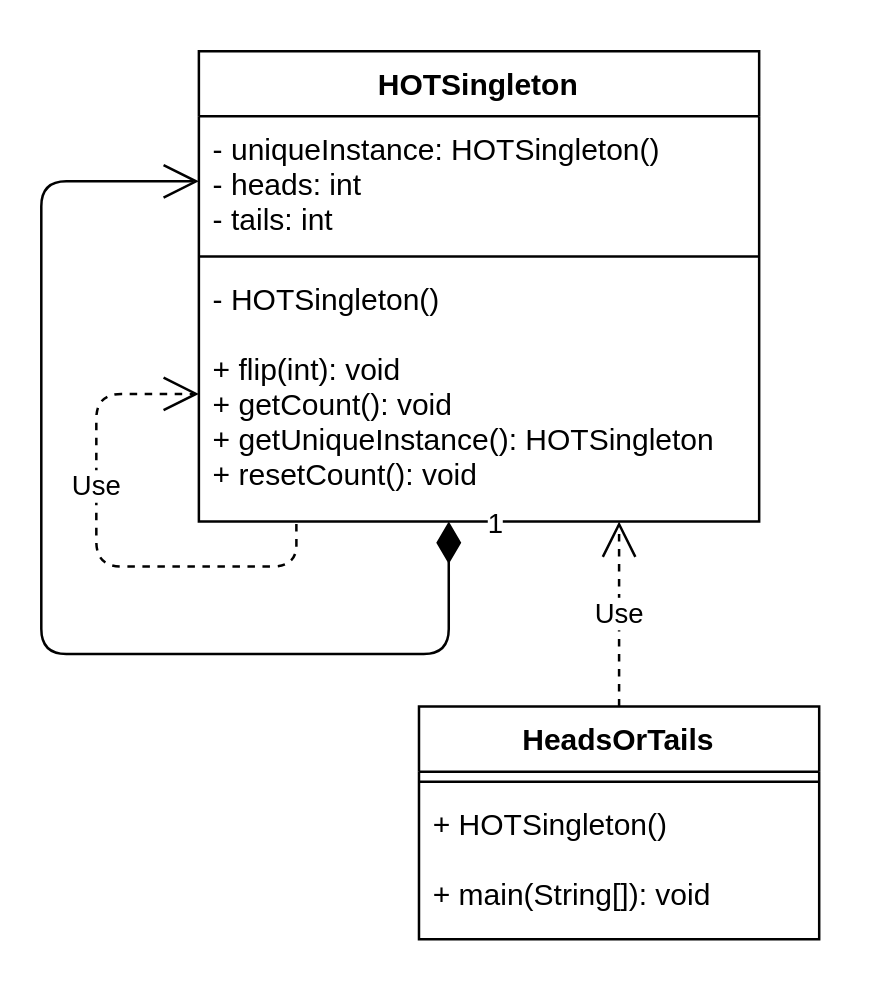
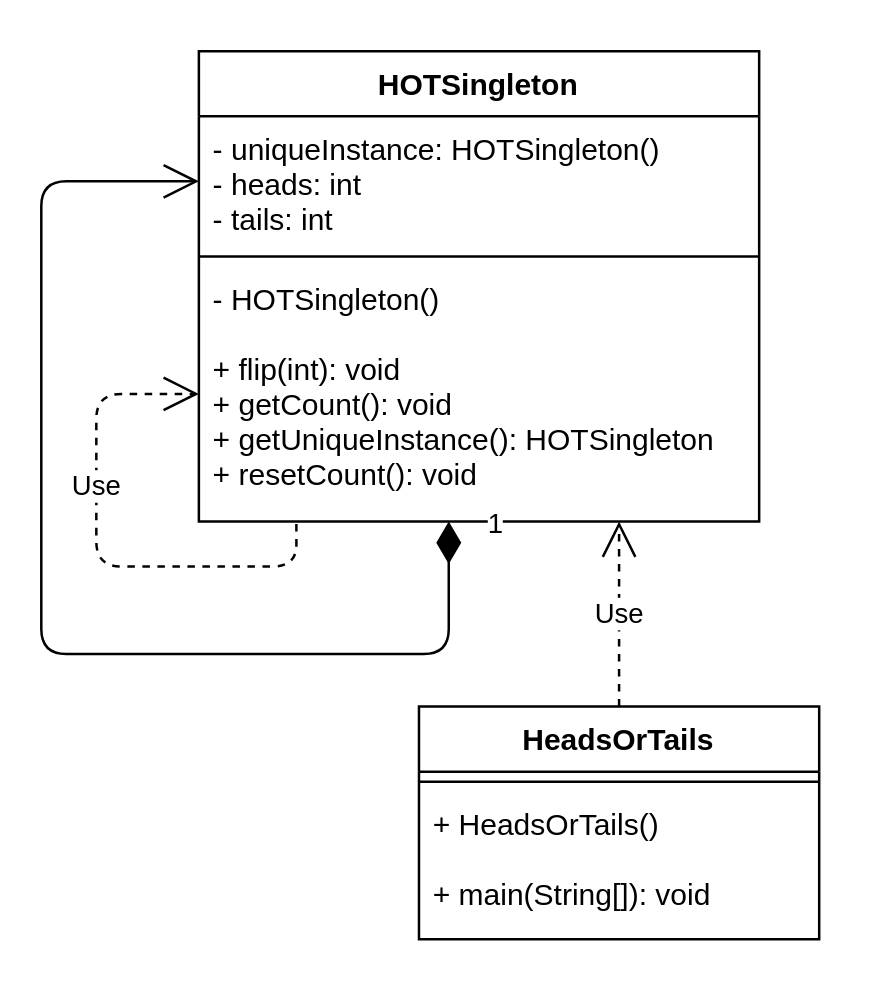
node "+ HOTSingleton() + main(String[]): void": label "+ HOTSingleton() + main(String[]): void" -> "+ HeadsOrTails() + main(String[]): void"
